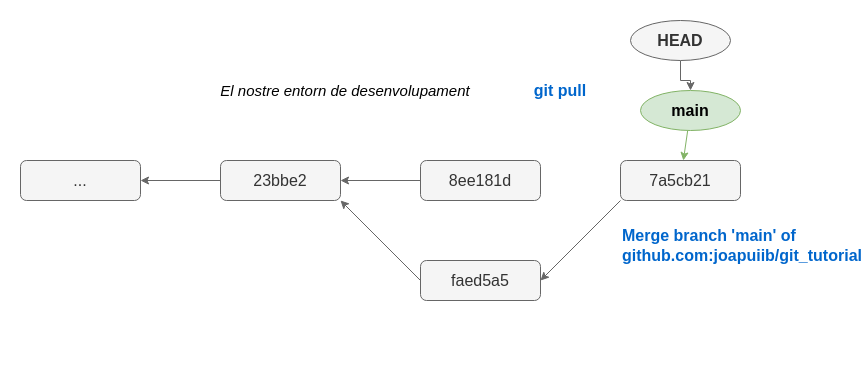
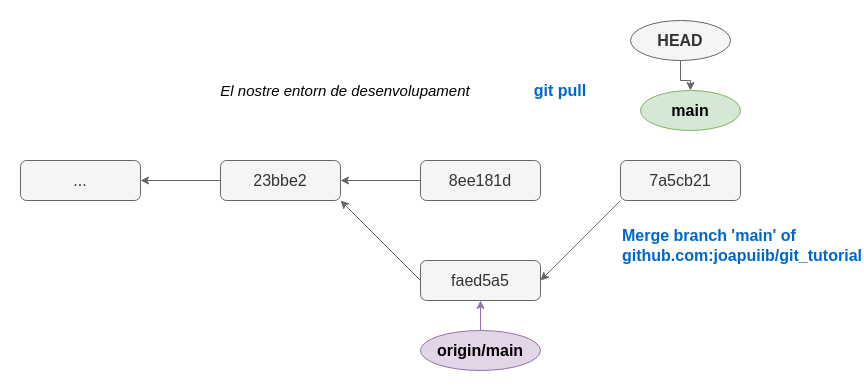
edge "main" -> "7a5cb21": removed
edge "origin/main" -> "faed5a5": added
node "origin/main": added
